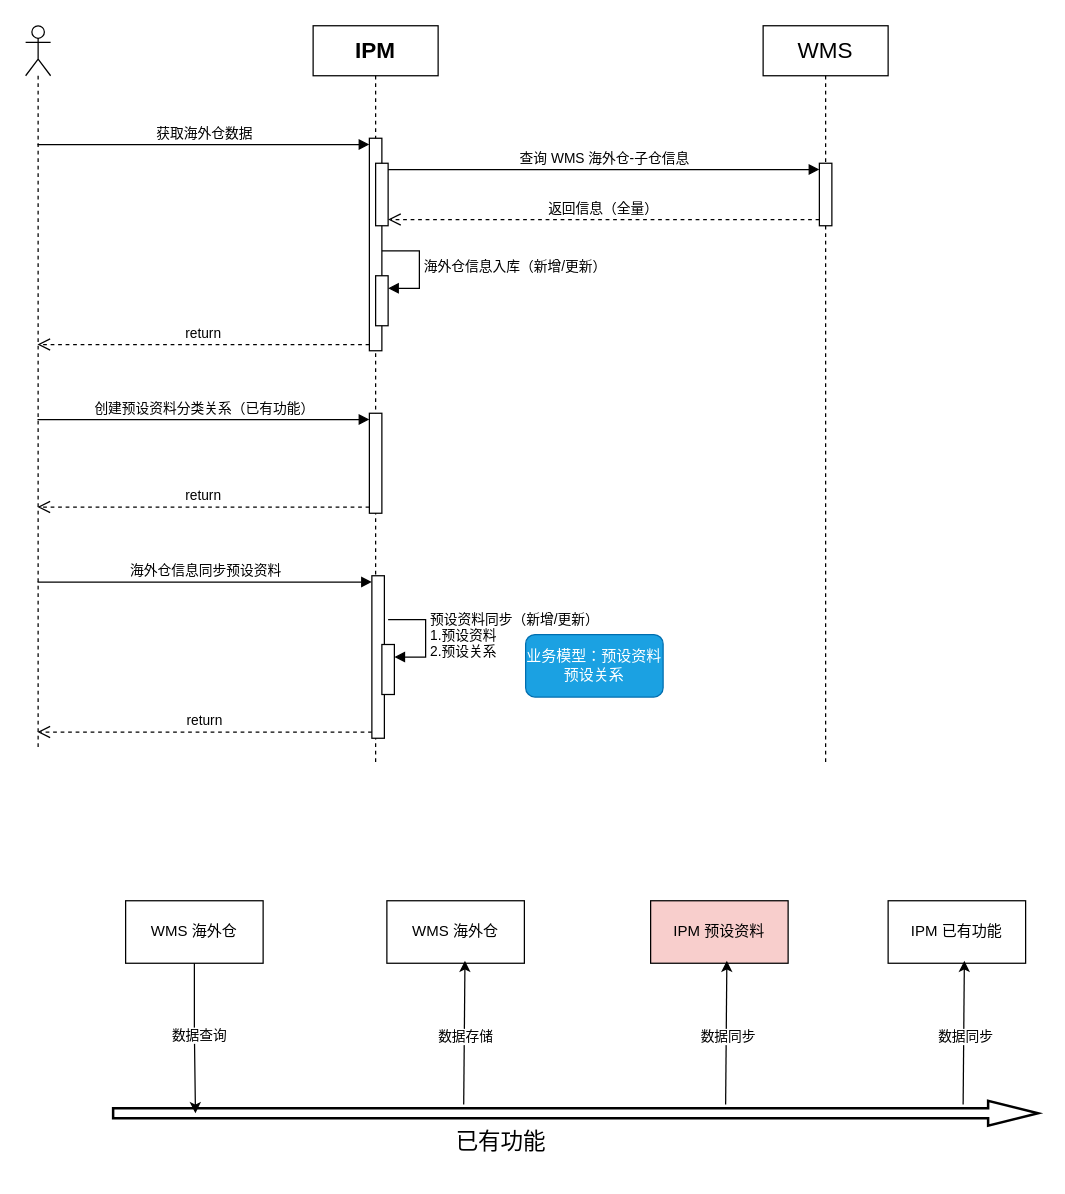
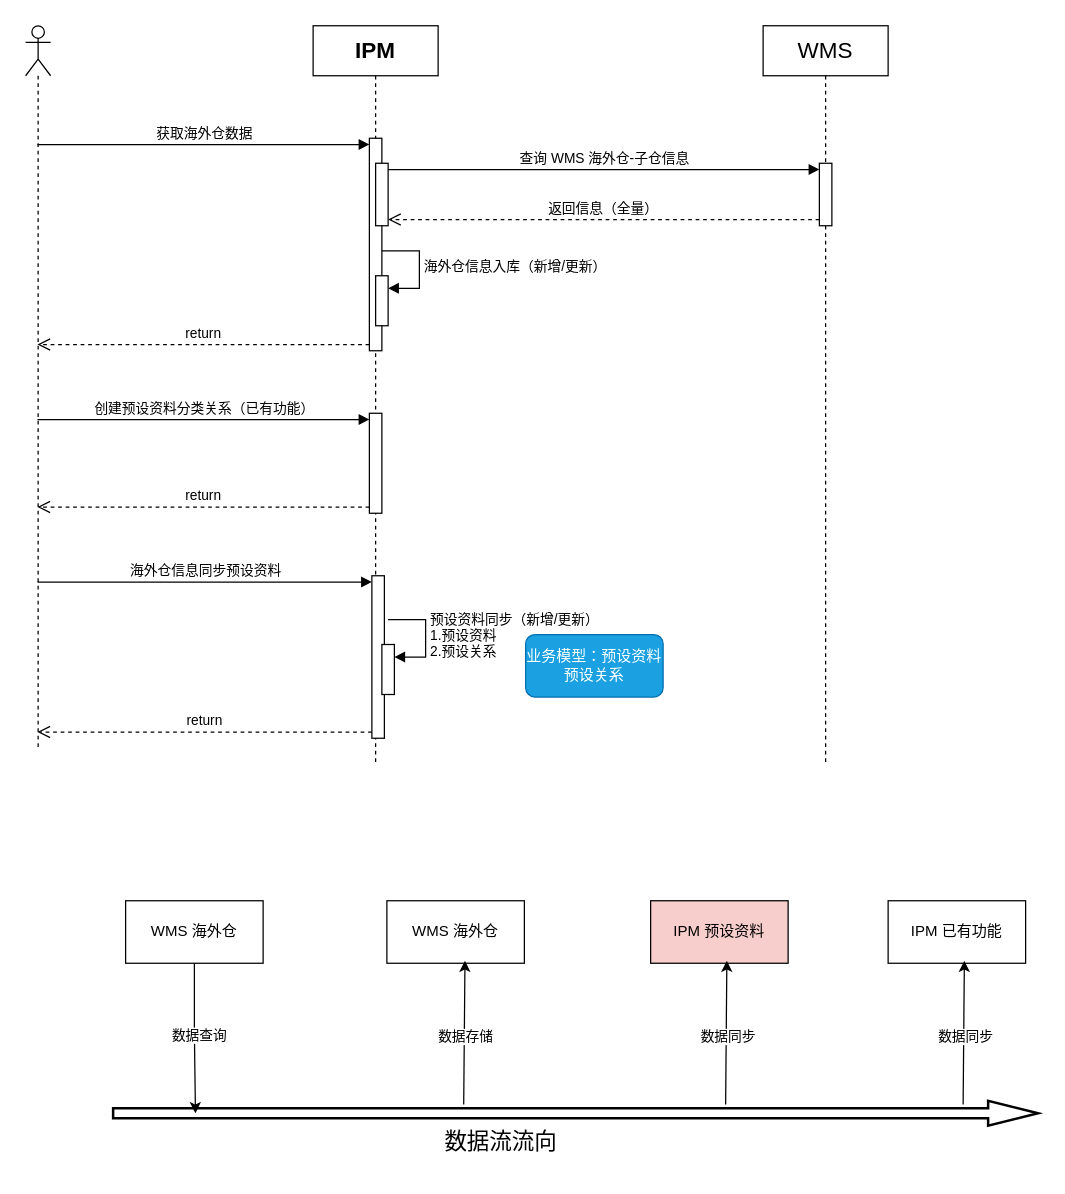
node "已有功能": label "已有功能" -> "数据流流向"
